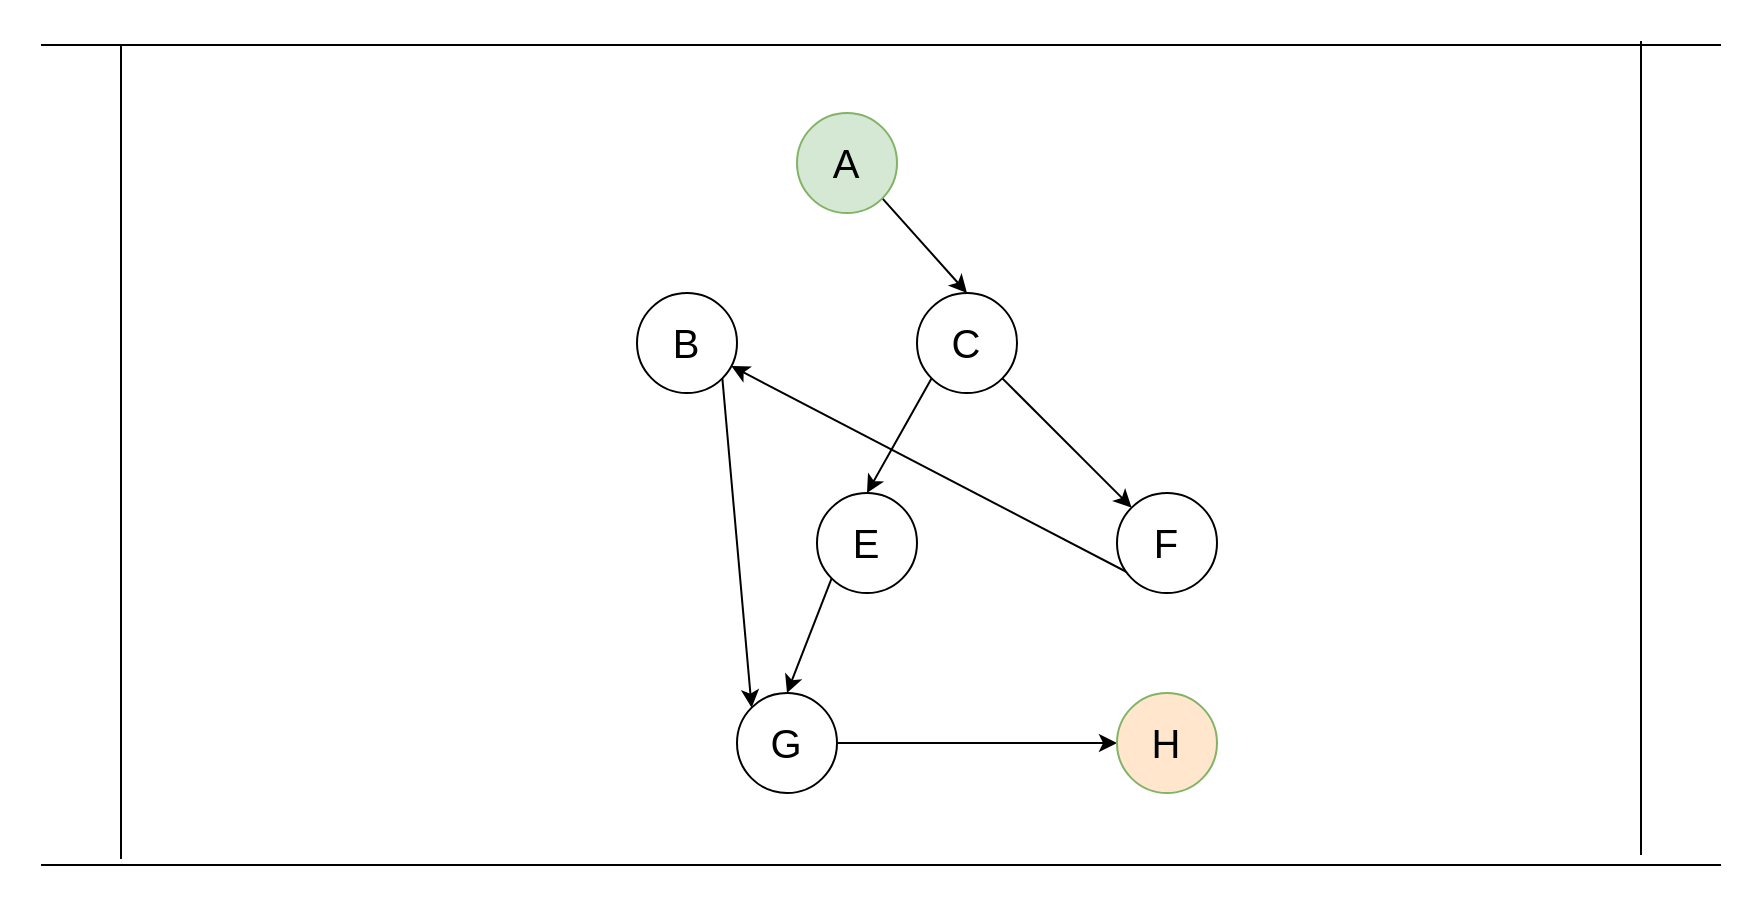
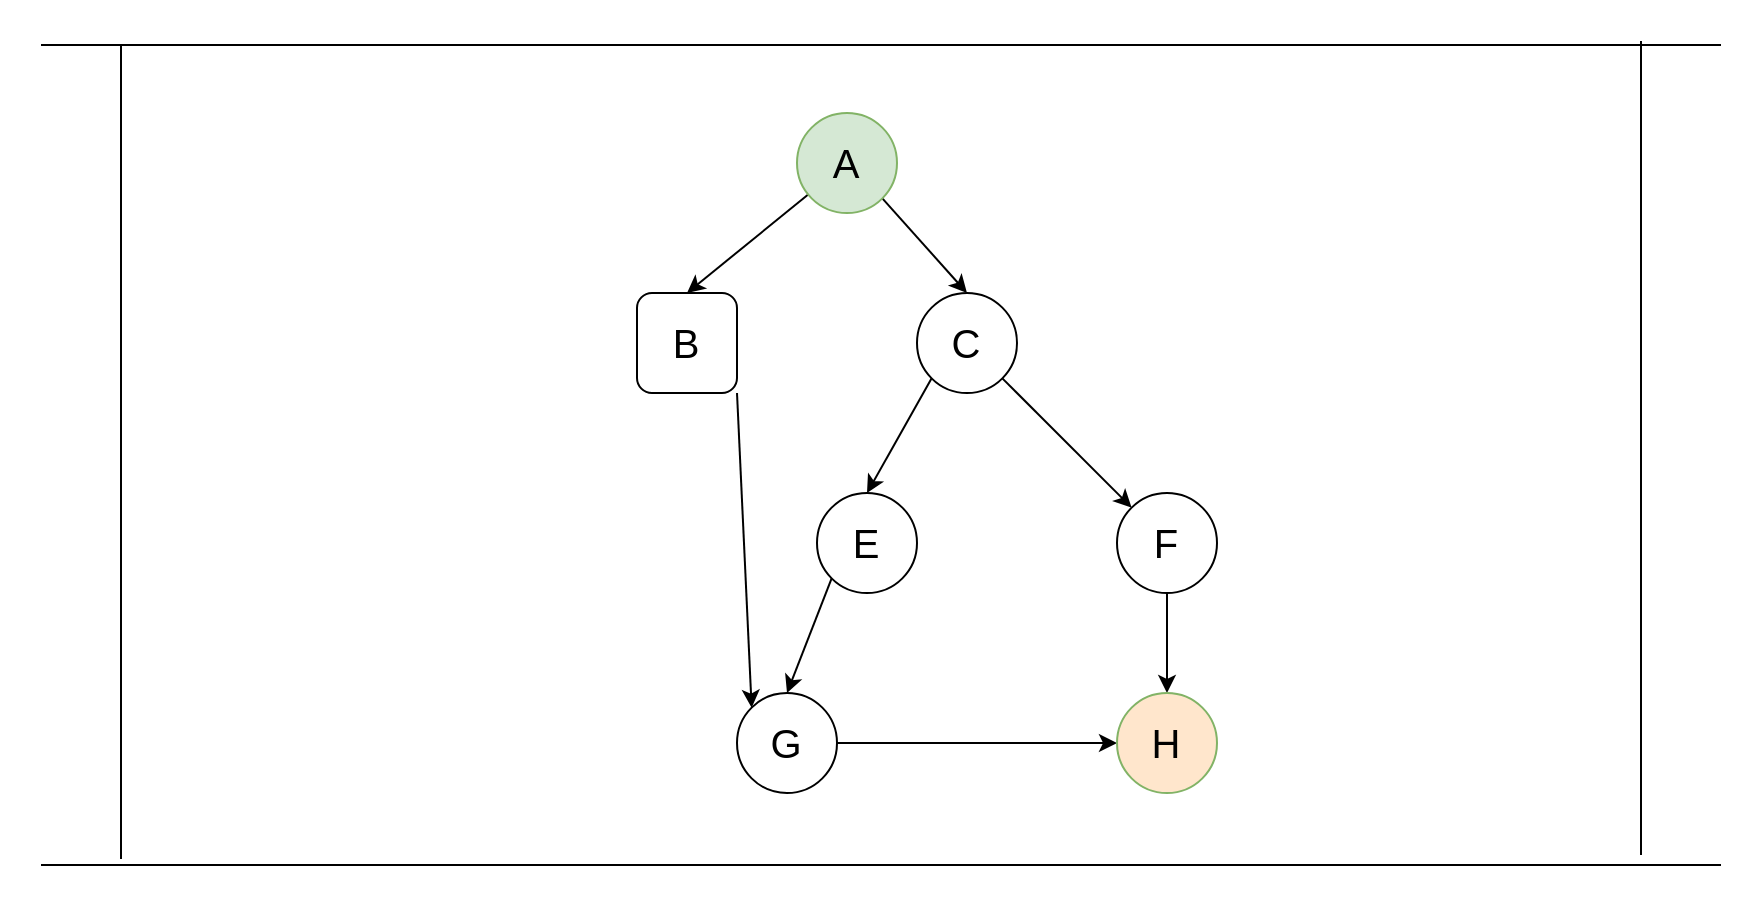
edge "A" -> "B": added
node "B": shape ellipse -> rounded rectangle
edge "F" -> "B": now "F" -> "H"
